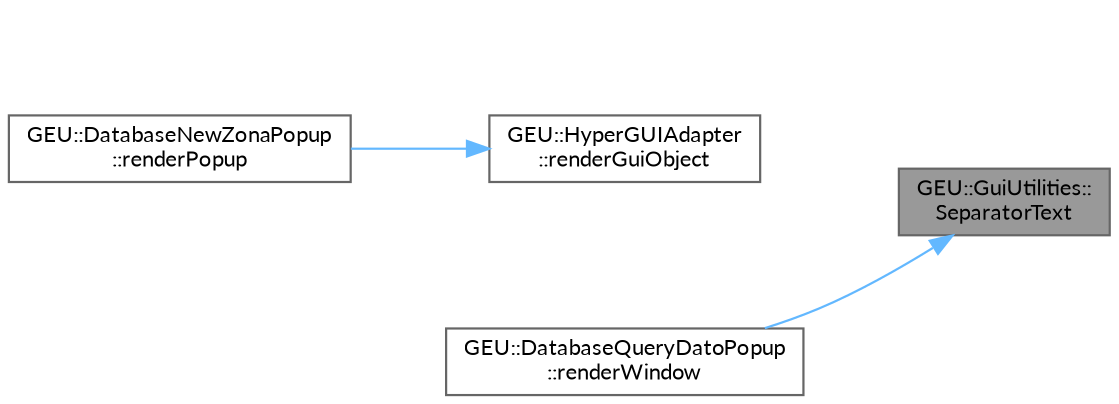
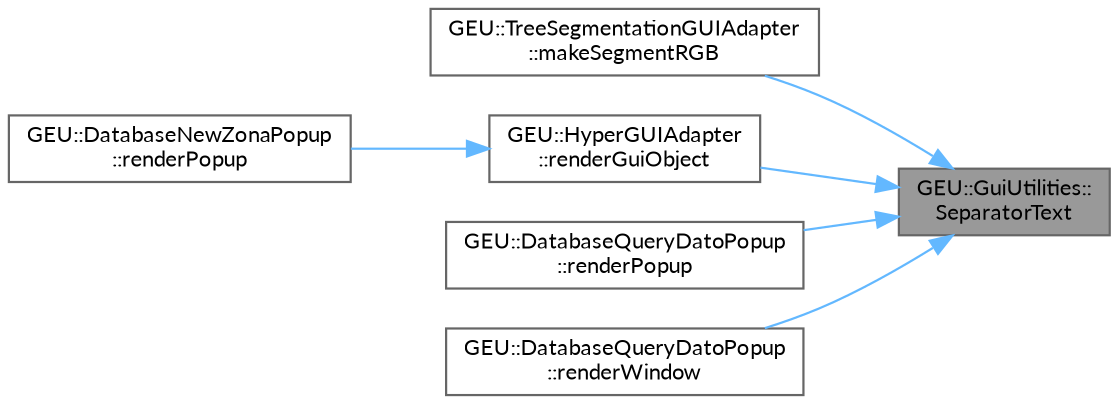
node "GEU::TreeSegmentationGUIAdapter ::makeSegmentRGB": added
edge "GEU::HyperGUIAdapter ::renderGuiObject" -> "GEU::GuiUtilities:: SeparatorText": added
node "GEU::DatabaseQueryDatoPopup ::renderPopup": added
